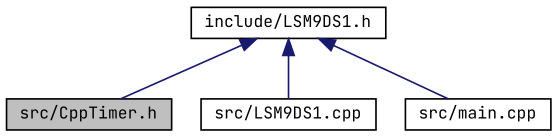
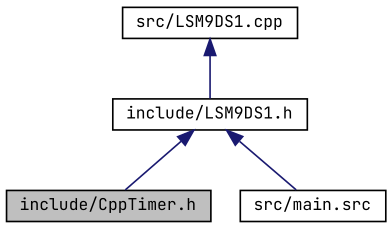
edge "src/LSM9DS1.cpp" -> "include/LSM9DS1.h": reversed
node "src/CppTimer.h": label "src/CppTimer.h" -> "include/CppTimer.h"
node "src/main.cpp": label "src/main.cpp" -> "src/main.src"
